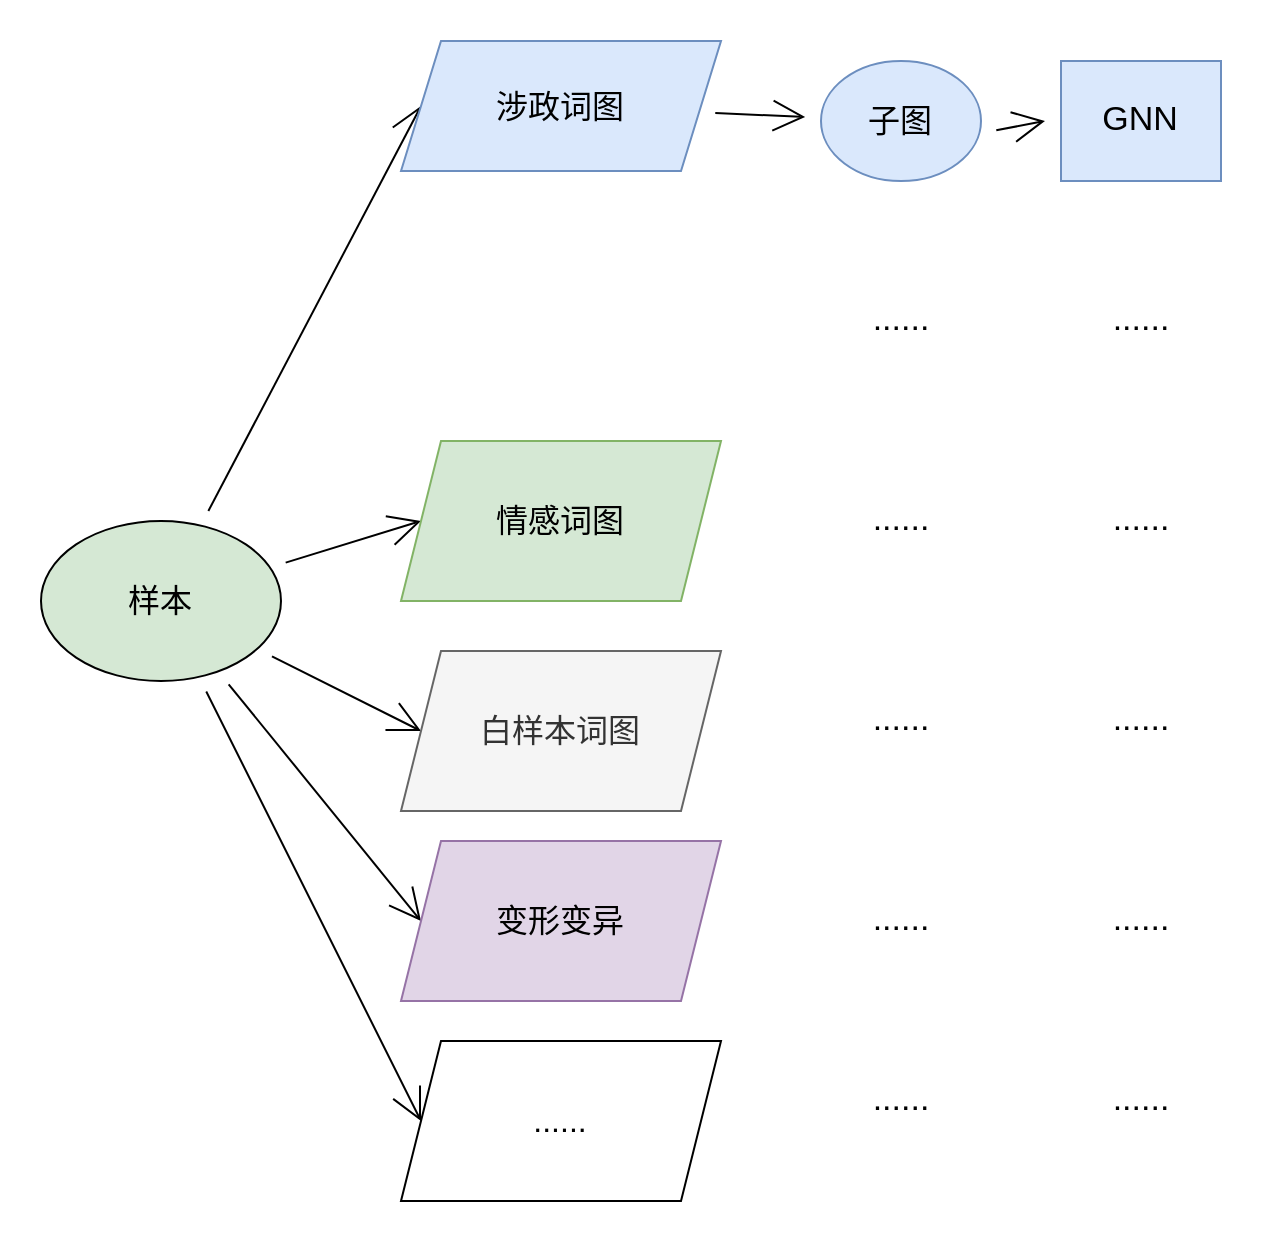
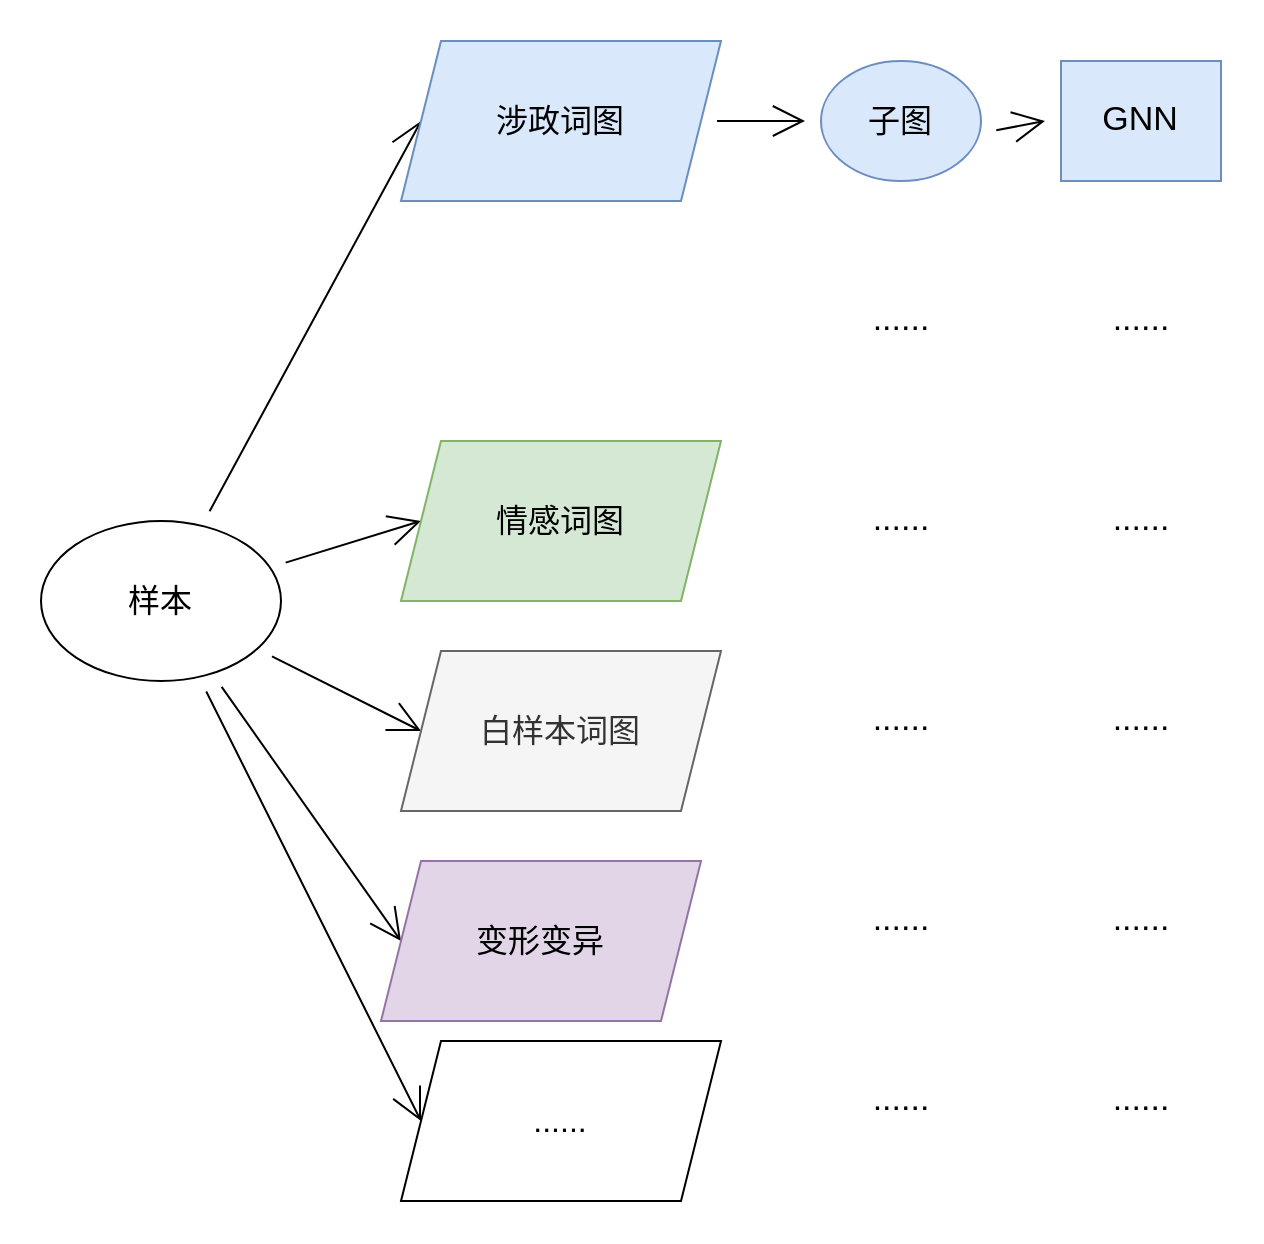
node "涉政词图": size 320x130 -> 320x160
node "样本": fillcolor #d5e8d4 -> #ffffff
node "变形变异": moved (561, 921) -> (541, 941)
